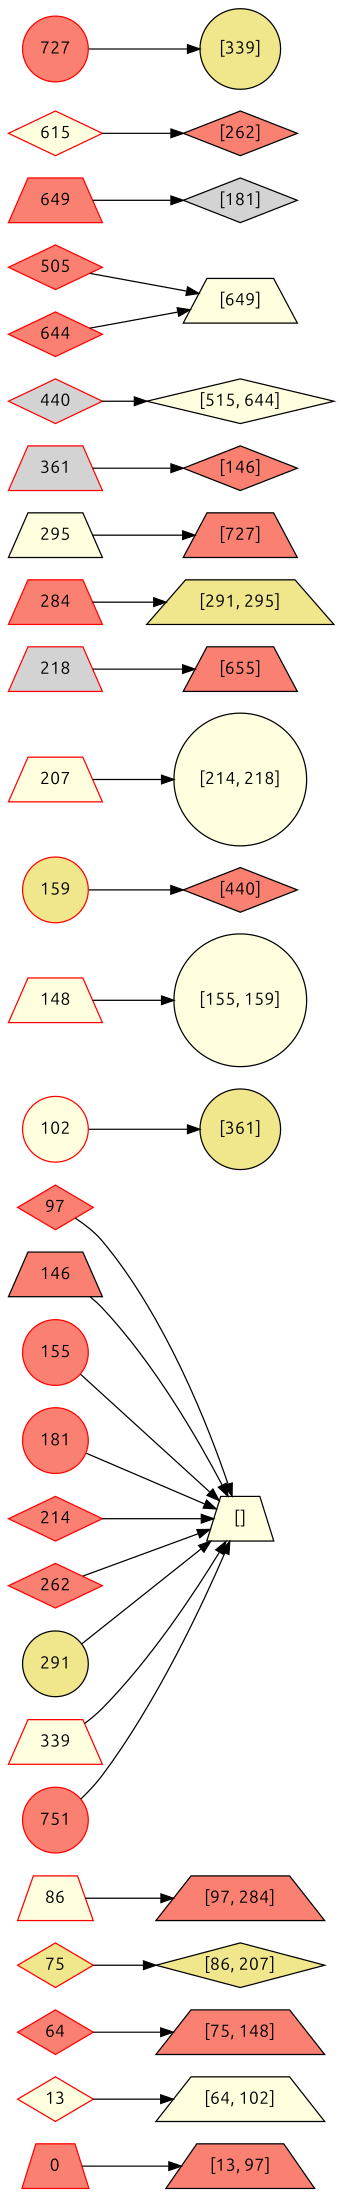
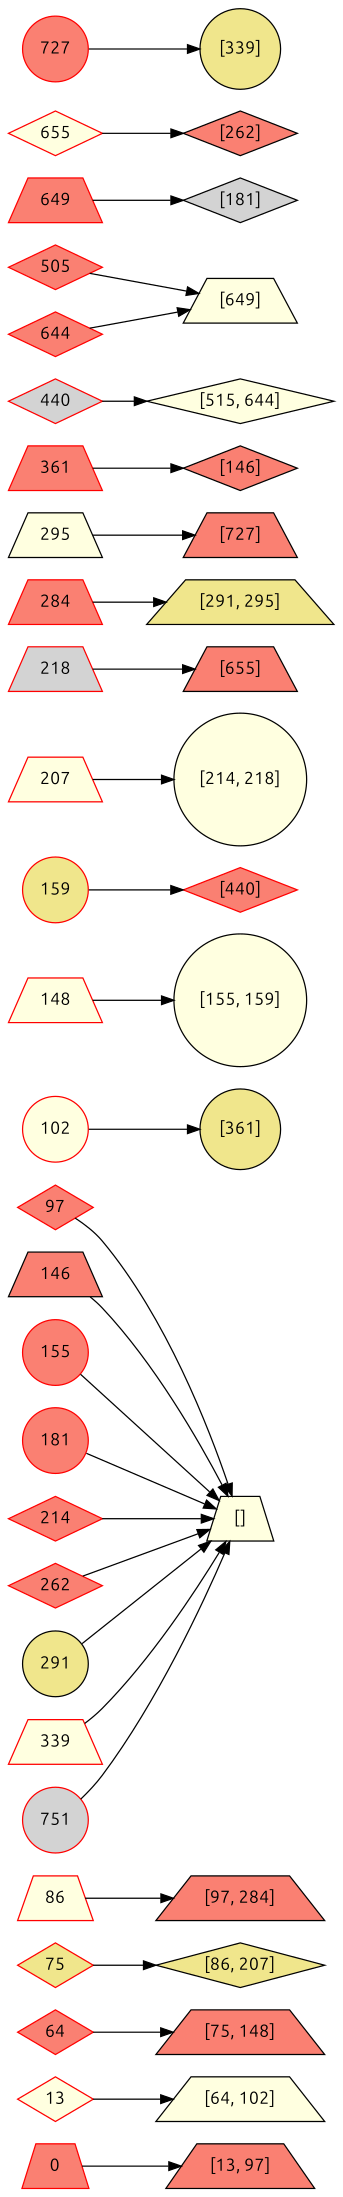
node "615": label "615" -> "655"
node "361": fillcolor lightgrey -> salmon
node "[440]": color black -> red
node "751": fillcolor salmon -> lightgrey
